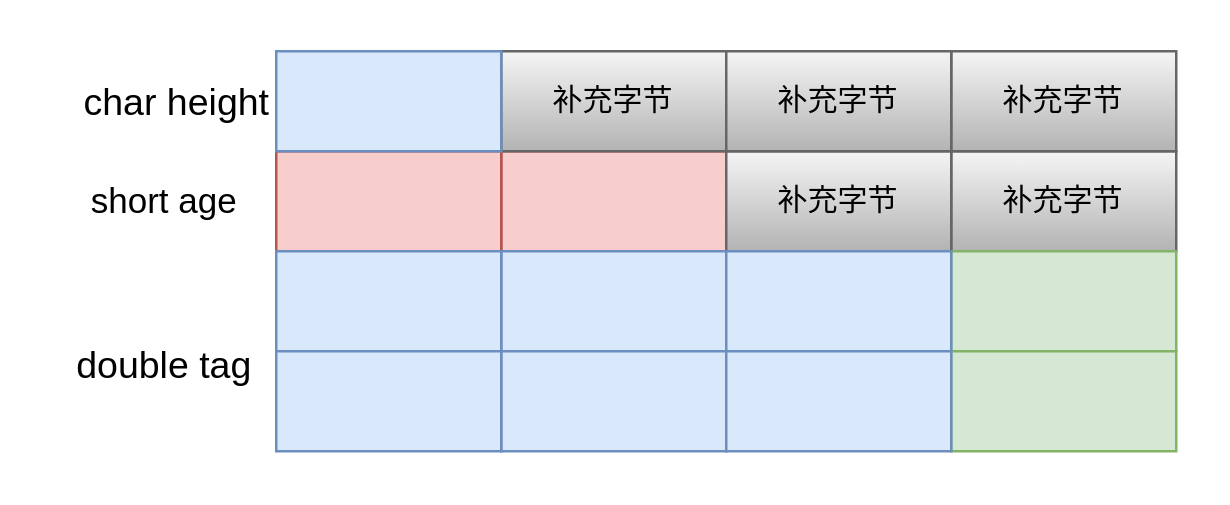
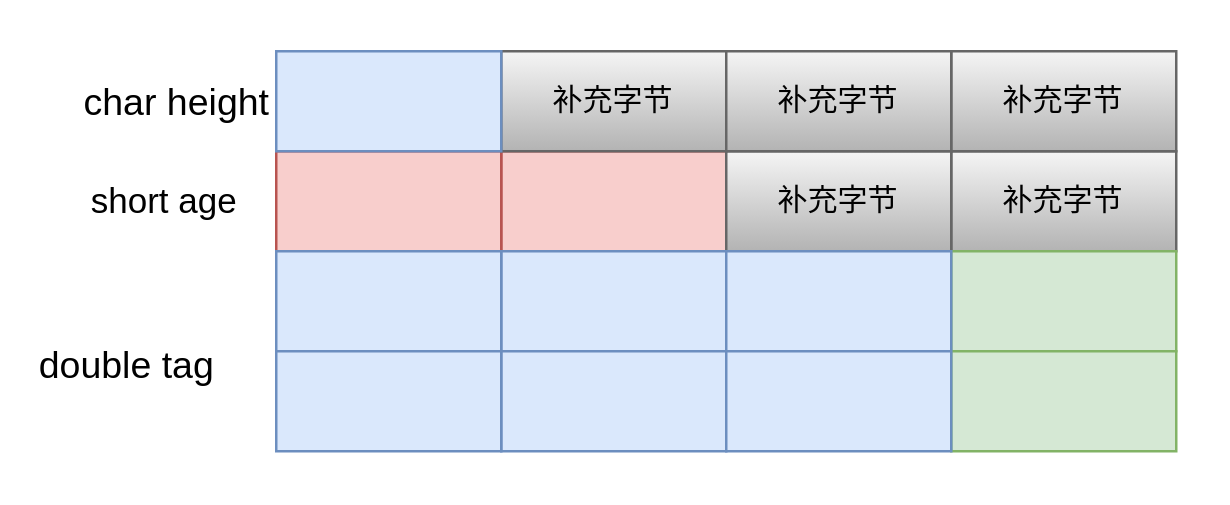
node "double tag": moved (164, 364) -> (126, 364)
